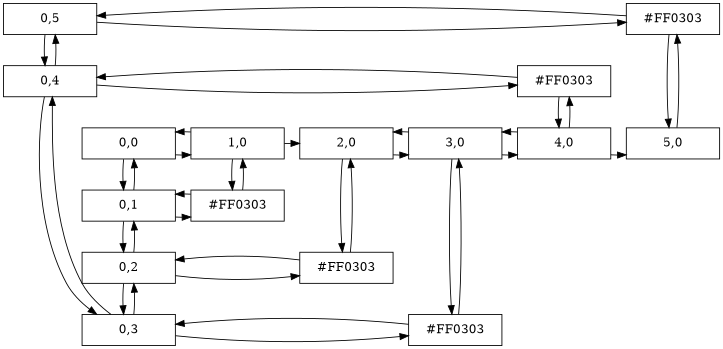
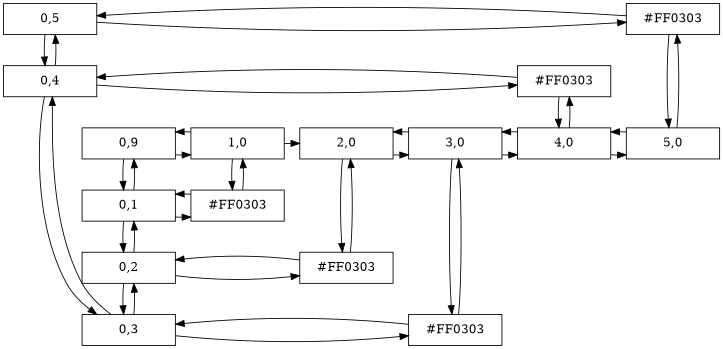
edge "5,0" -> "4,0": added
node "0,0": label "0,0" -> "0,9"
